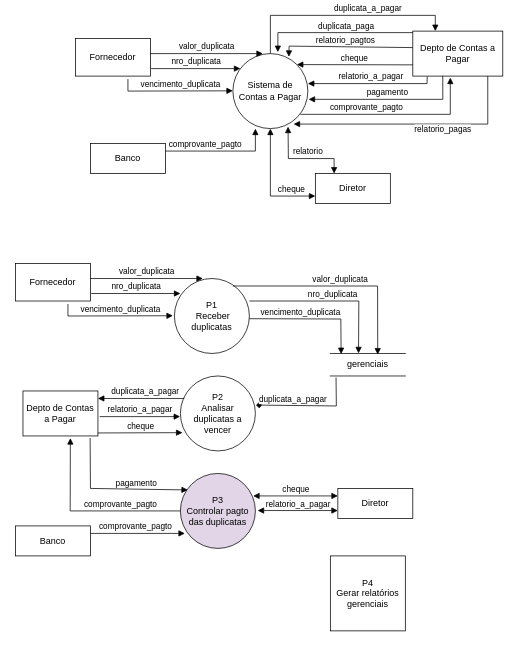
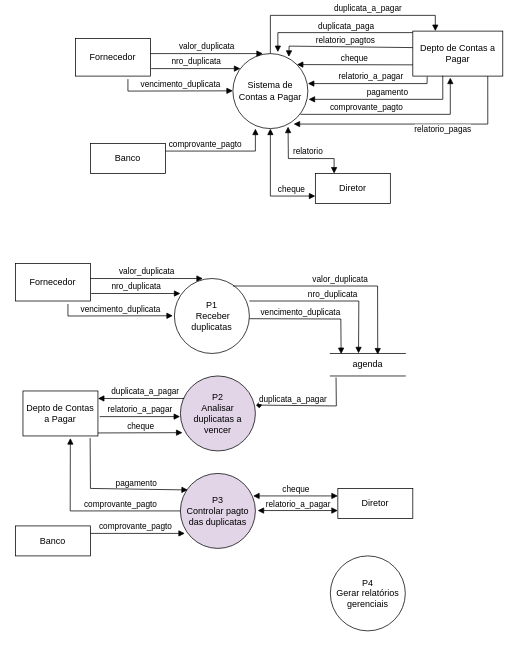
node "gerenciais": label "gerenciais" -> "agenda"
node "P2 Analisar duplicatas a vencer": fillcolor #ffffff -> #e1d5e7
node "P4 Gerar relatórios gerenciais": shape rectangle -> ellipse
